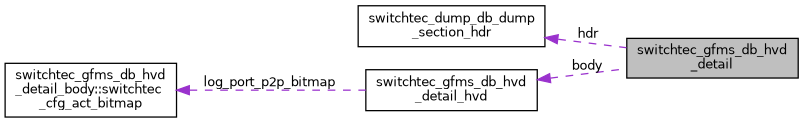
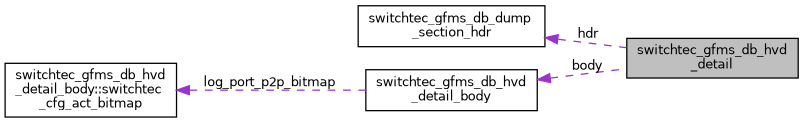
node "switchtec_dump_db_dump _section_hdr": label "switchtec_dump_db_dump _section_hdr" -> "switchtec_gfms_db_dump _section_hdr"
node "switchtec_gfms_db_hvd _detail_hvd": label "switchtec_gfms_db_hvd _detail_hvd" -> "switchtec_gfms_db_hvd _detail_body"
